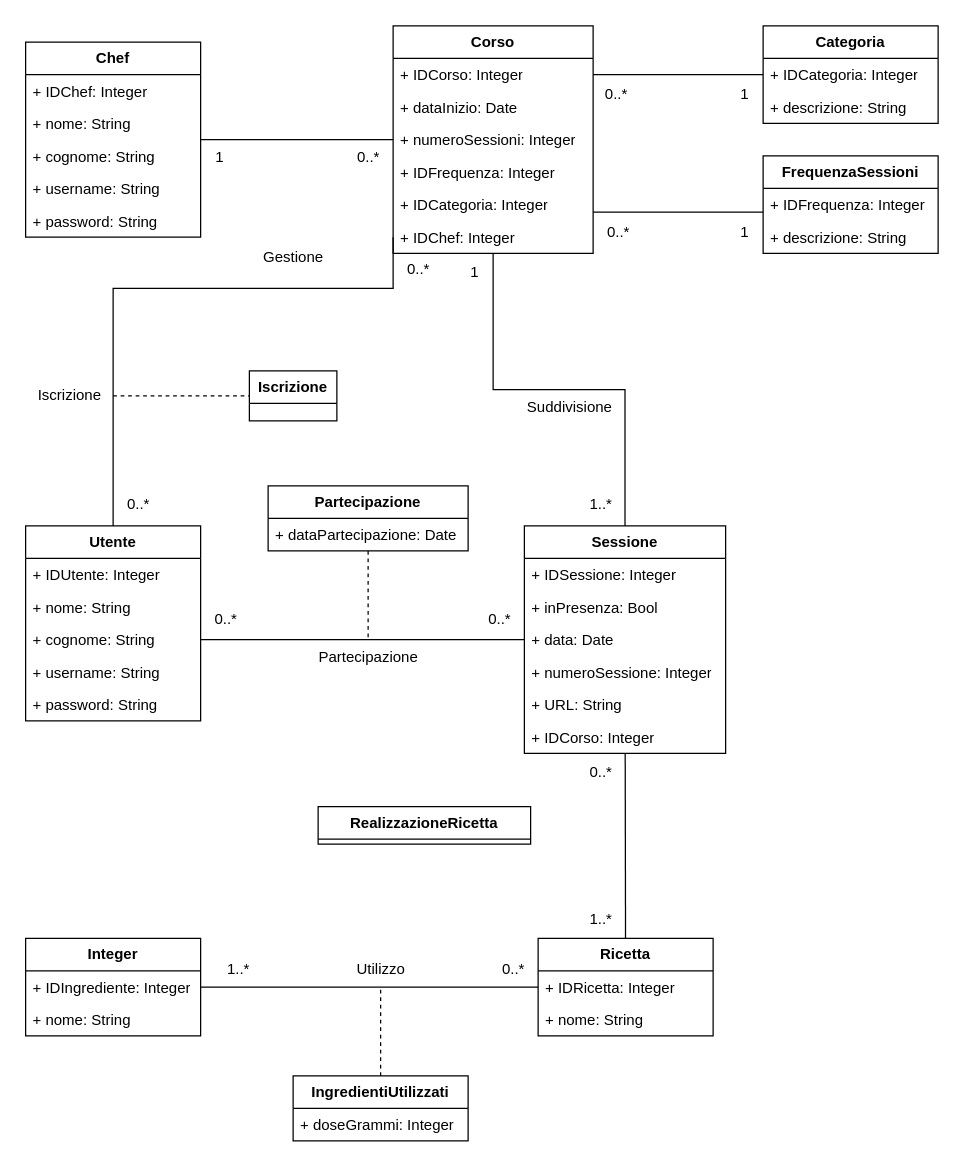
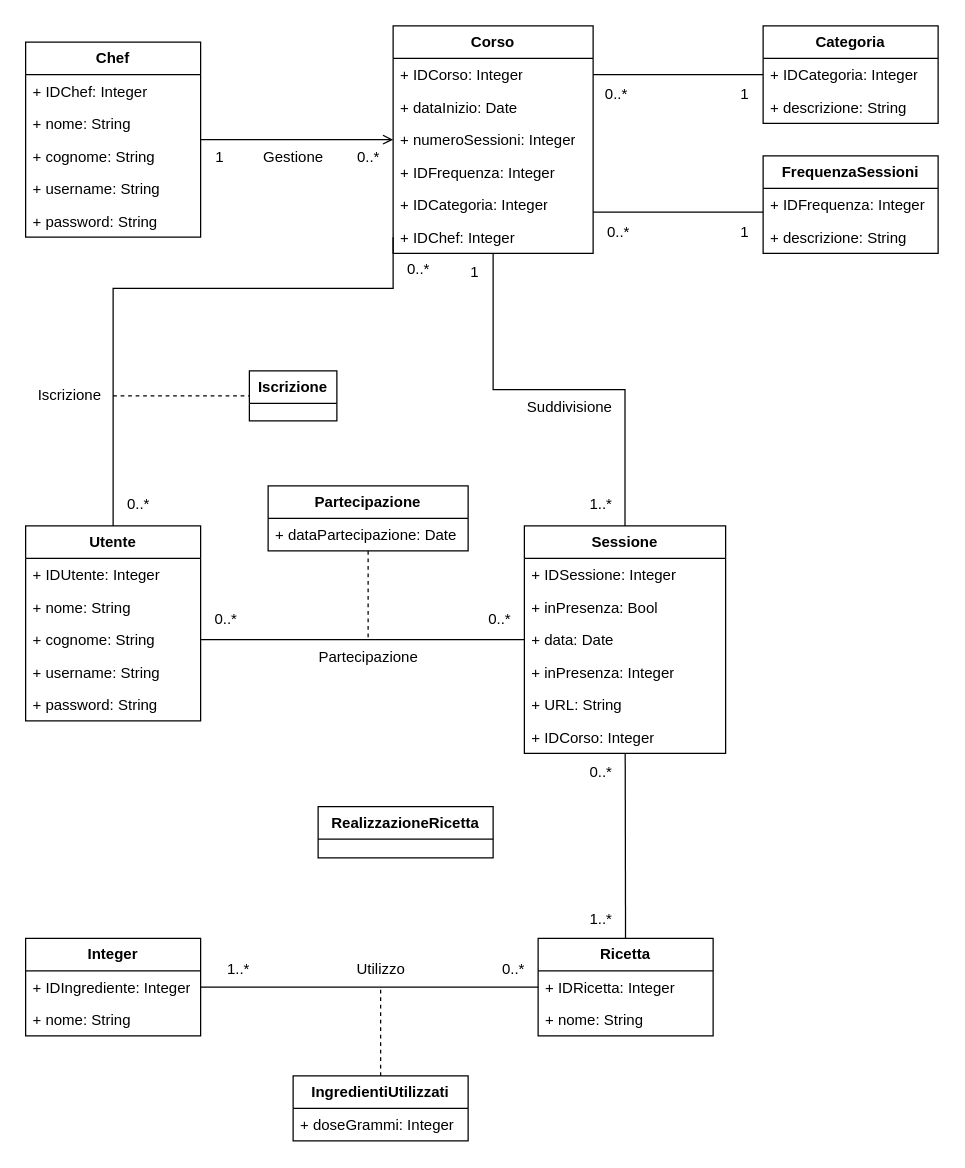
edge "Chef" -- "Corso": arrowhead none -> open
node "Gestione": moved (293, 257) -> (293, 157)
node "+ numeroSessione: Integer": label "+ numeroSessione: Integer" -> "+ inPresenza: Integer"
node "RealizzazioneRicetta": size 213x38 -> 175x51
